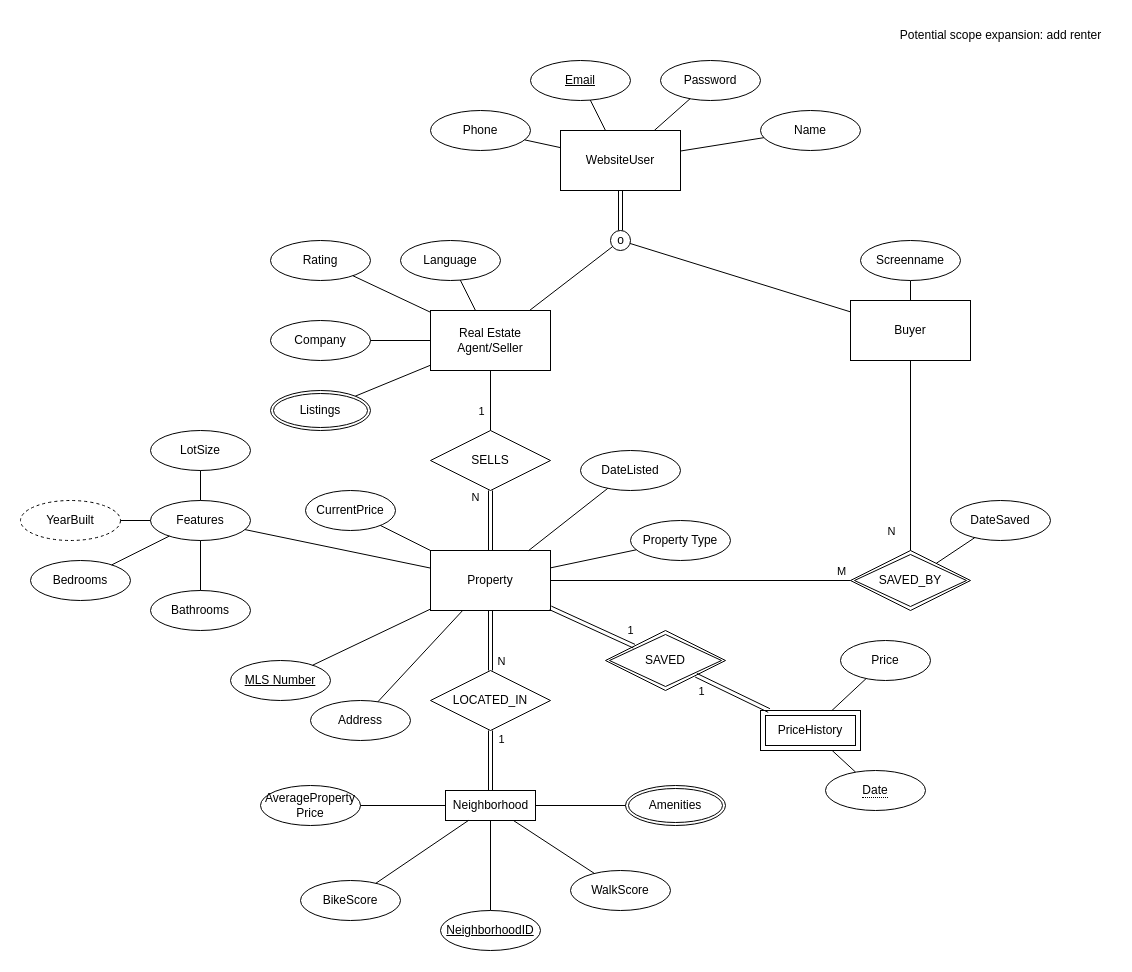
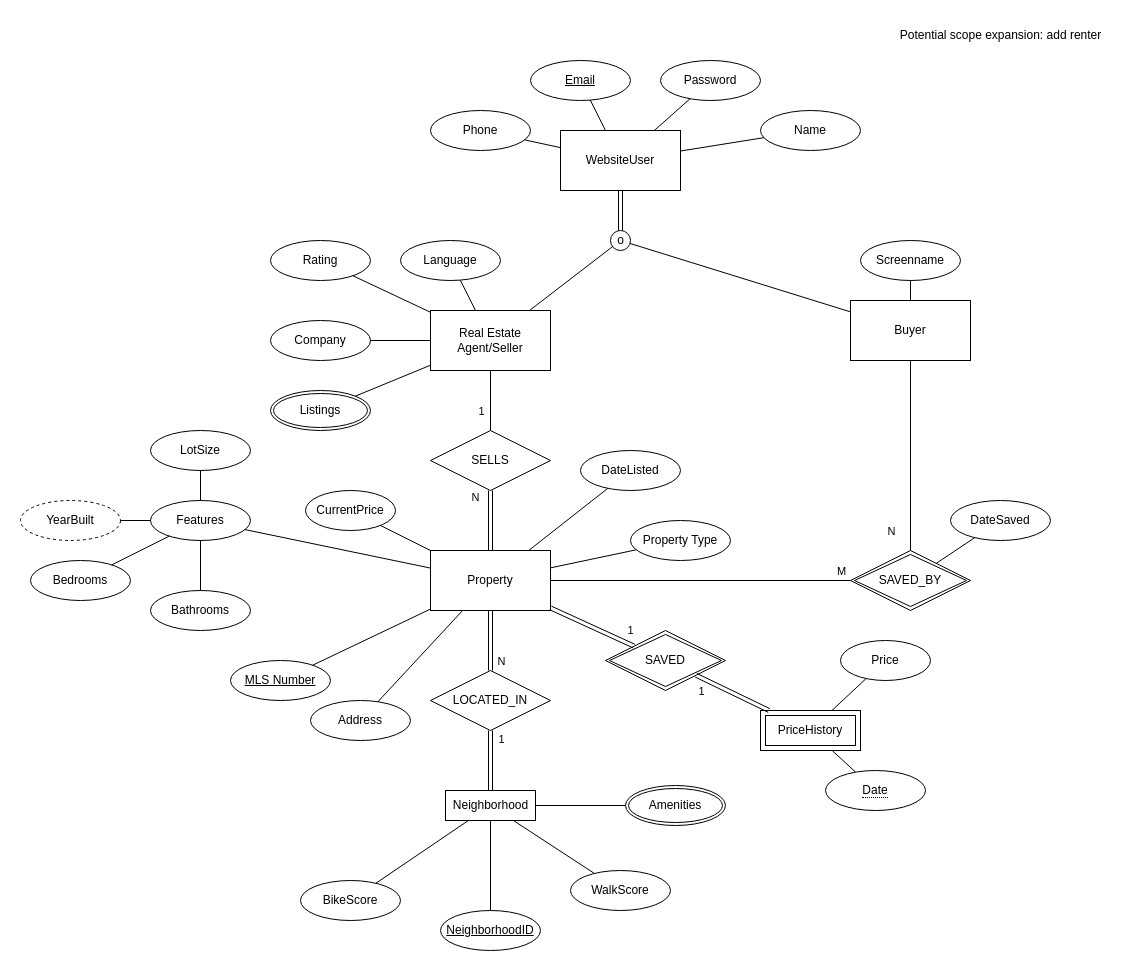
node "AverageProperty Price": removed
edge "AverageProperty Price" -- "Neighborhood": removed
